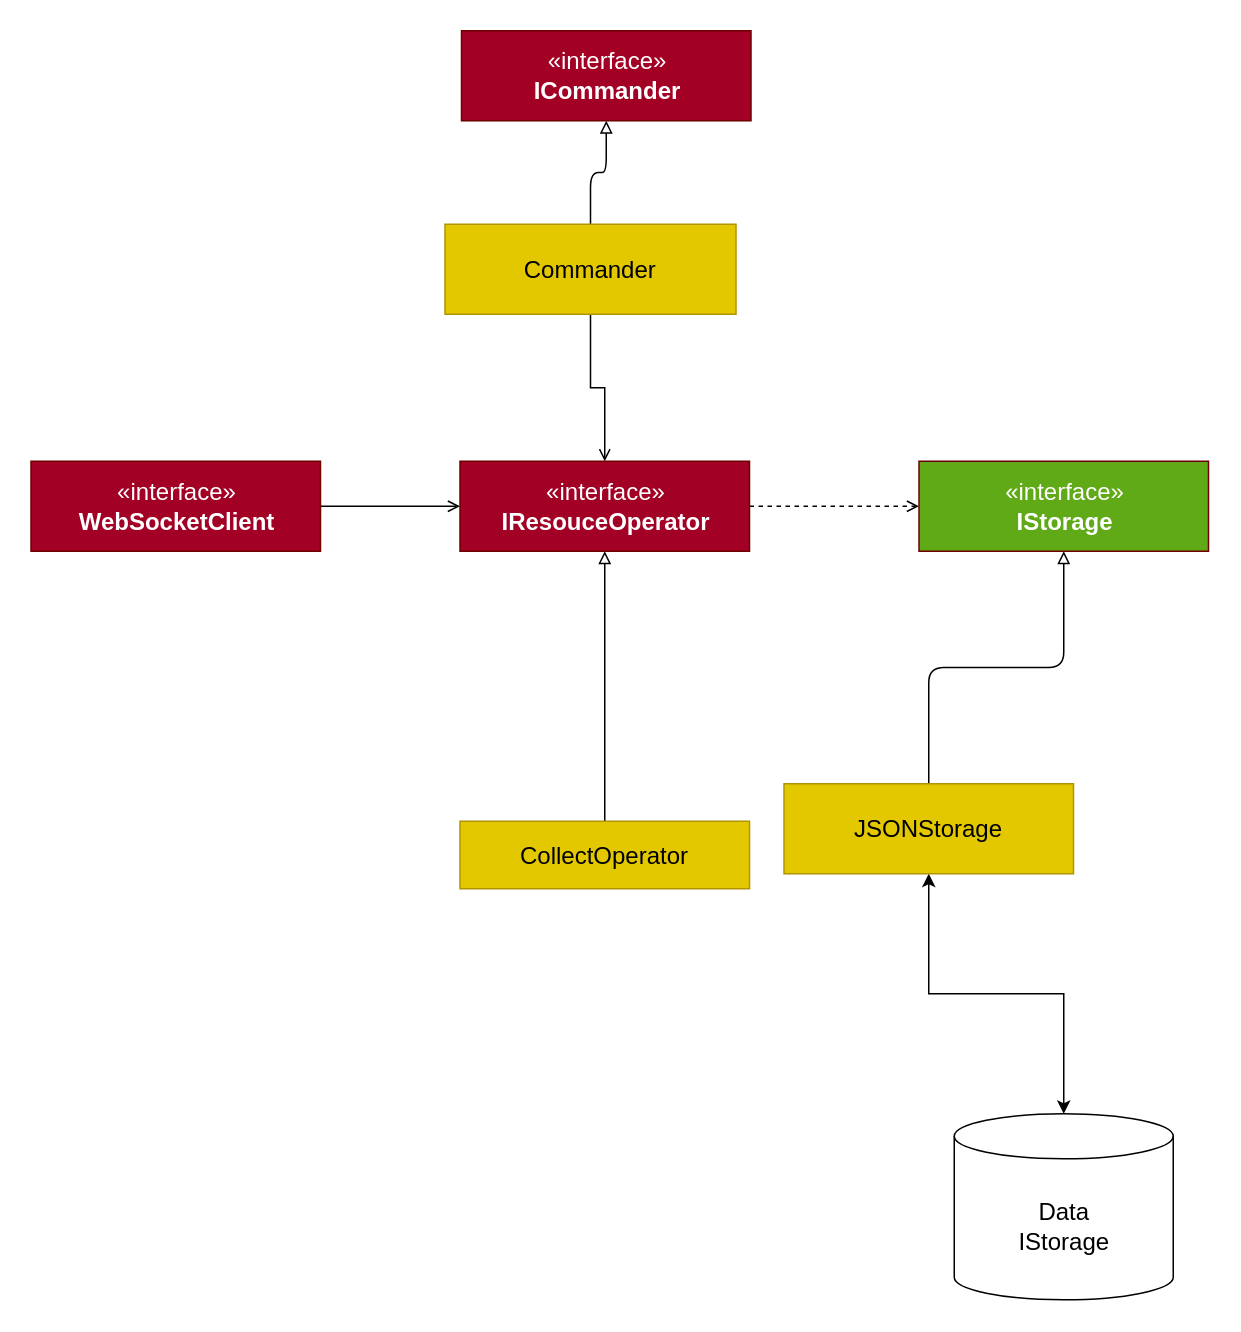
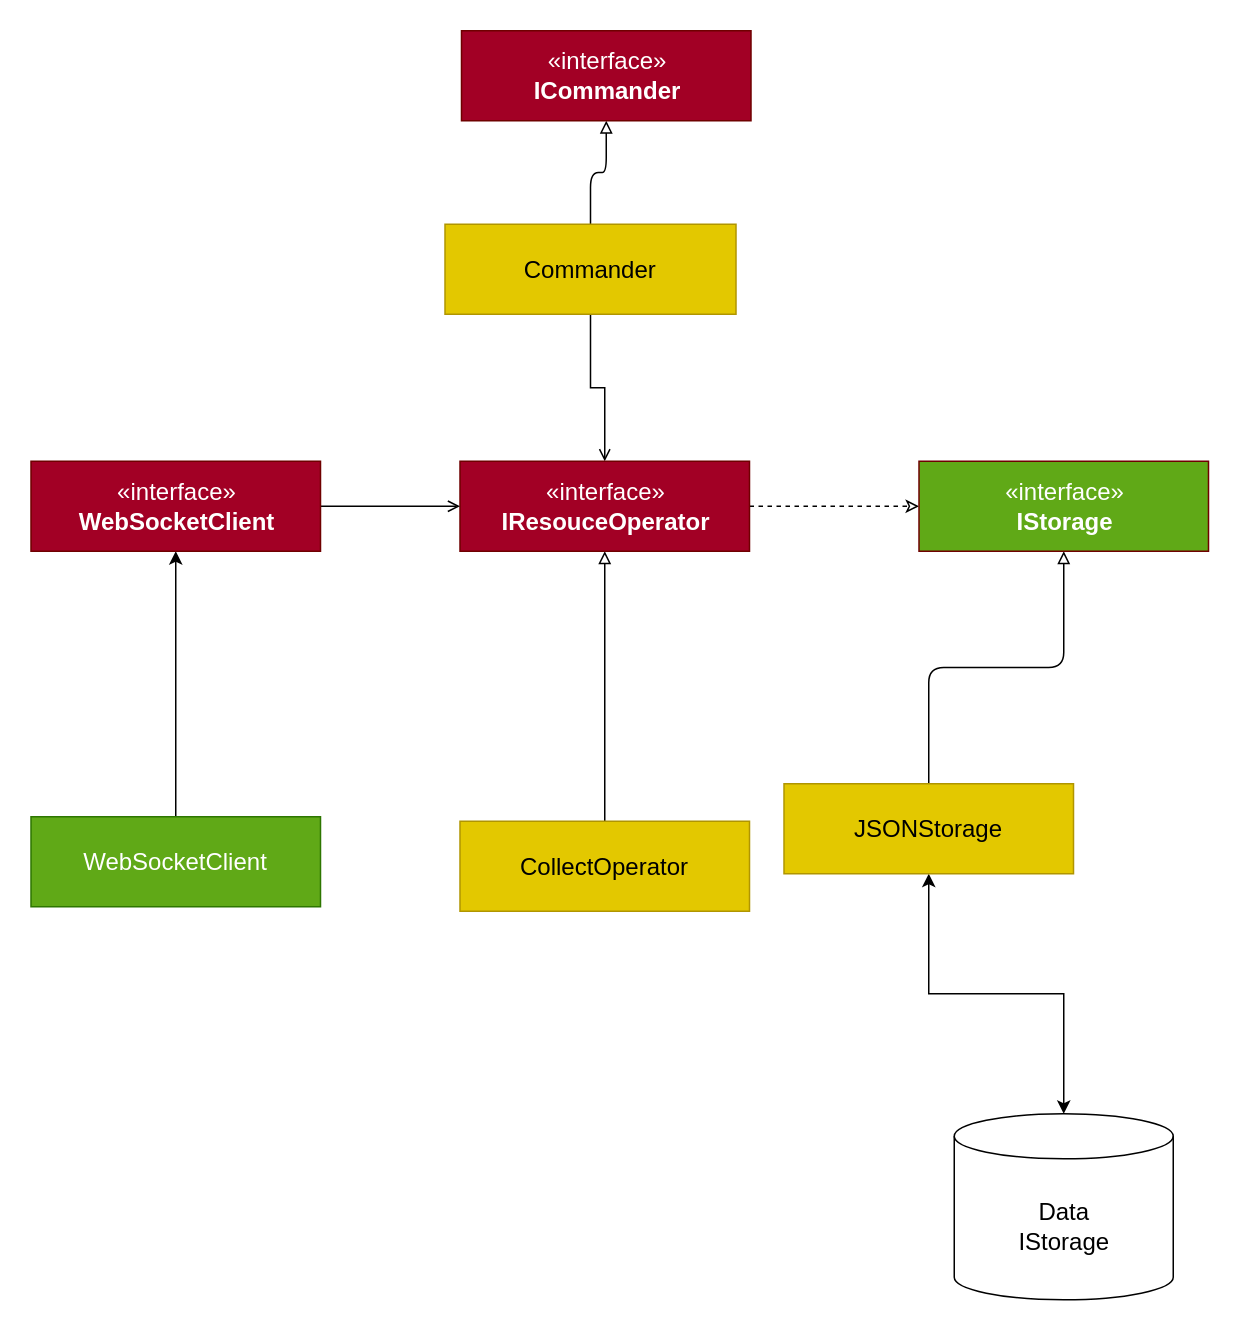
edge "«interface»IResouceOperator" -> "«interface»IStorage": arrowhead open -> classic
edge "WebSocketClient" -> "«interface»WebSocketClient": added
node "CollectOperator": size 290x68 -> 290x90
node "WebSocketClient": added
